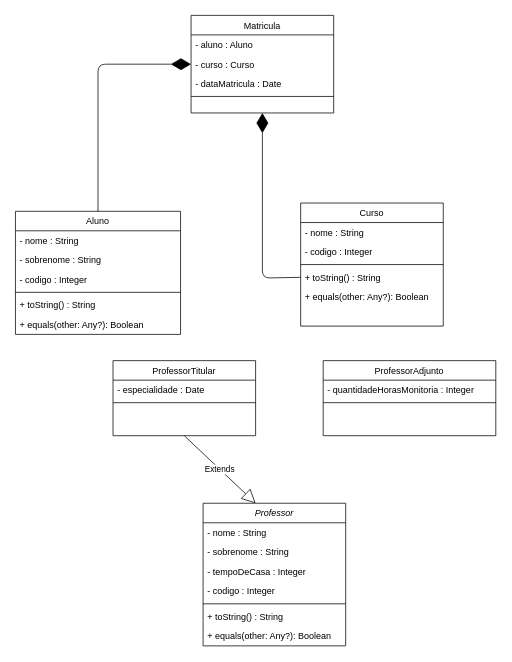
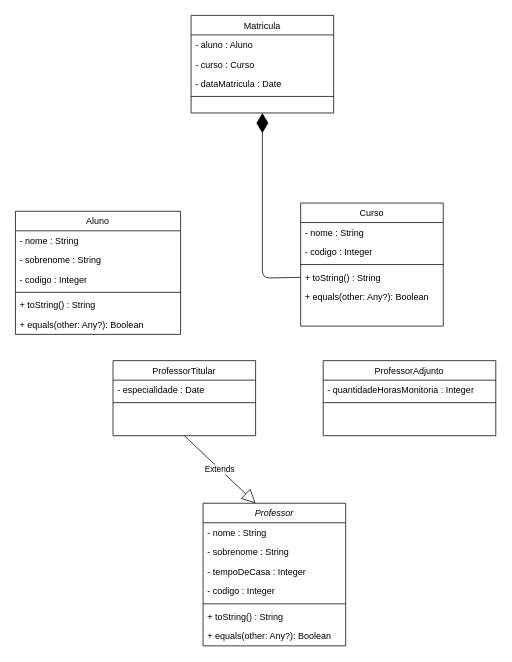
edge "Aluno" -> "- curso : Curso": removed
